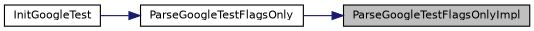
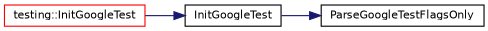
node "testing::InitGoogleTest": added
node "ParseGoogleTestFlagsOnlyImpl": removed
